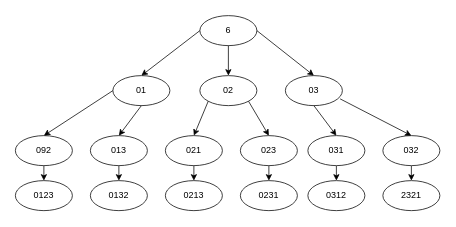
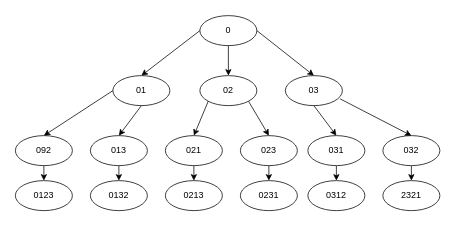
node "6": label "6" -> "0"
